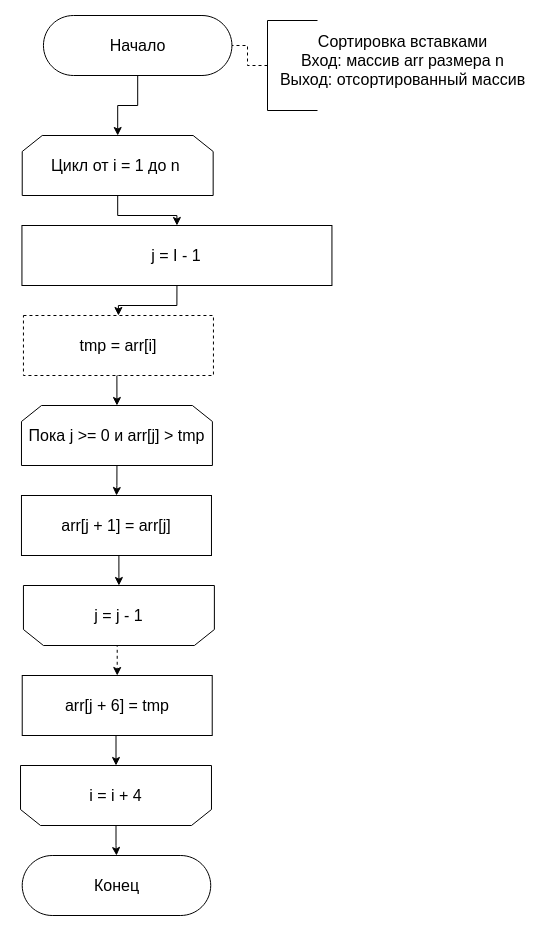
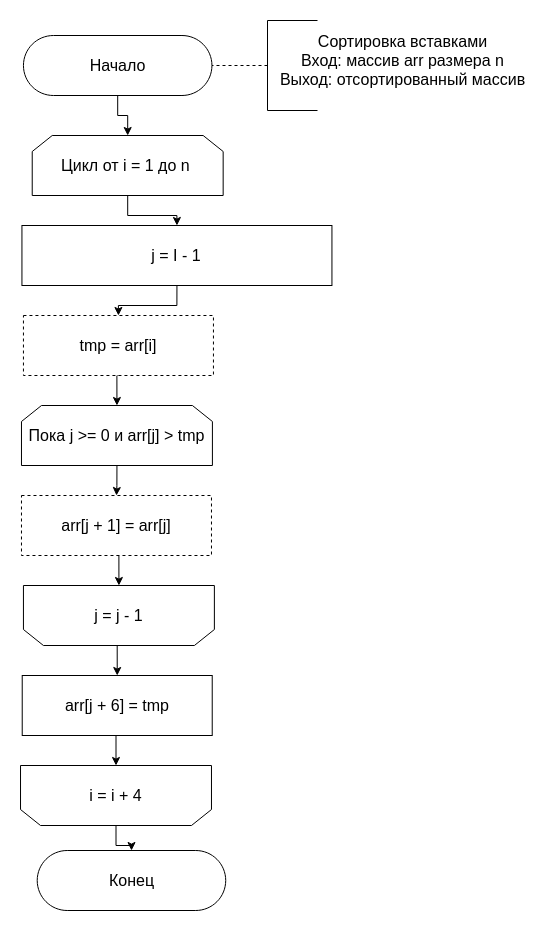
node "Начало": moved (138, 46) -> (118, 66)
node "Цикл от i = 1 до n": moved (118, 166) -> (128, 166)
node "arr[j + 1] = arr[j]": style solid -> dashed
edge "j = j - 1" -> "arr[j + 6] = tmp": style dashed -> solid
node "Конец": moved (116, 886) -> (131, 881)
